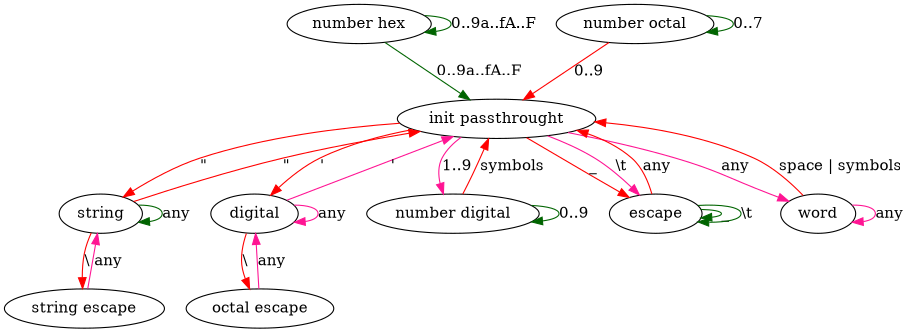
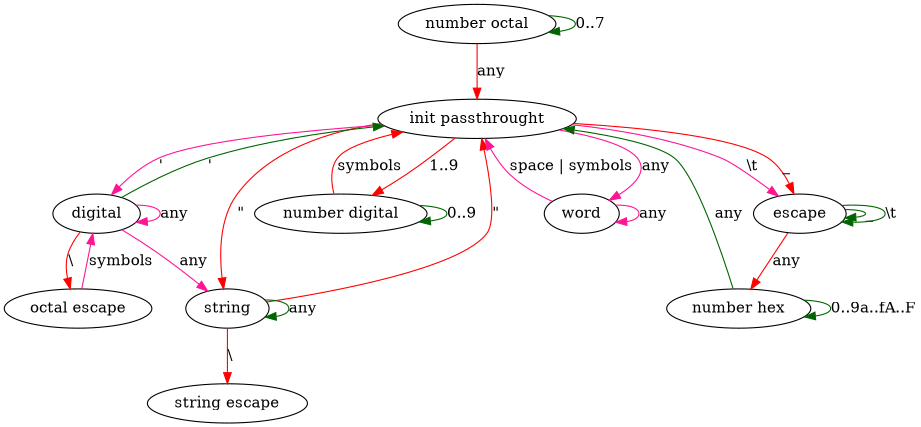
edge "number hex" -> "init passthrought": label "0..9a..fA..F" -> "any"
edge "number octal" -> "init passthrought": label "0..9" -> "any"
edge "word" -> "init passthrought": color red -> deeppink
edge "escape" -> "init passthrought": now "escape" -> "number hex"
edge "init passthrought" -> "digital": color red -> deeppink
edge "init passthrought" -> "number digital": color deeppink -> red
edge "digital" -> "init passthrought": color deeppink -> darkgreen
edge "octal escape" -> "digital": label "any" -> "symbols"
edge "string escape" -> "string": now "digital" -> "string"
